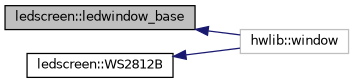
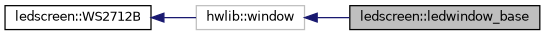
edge "hwlib::window" -> "ledscreen::ledwindow_base": reversed
node "ledscreen::WS2812B": label "ledscreen::WS2812B" -> "ledscreen::WS2712B"
